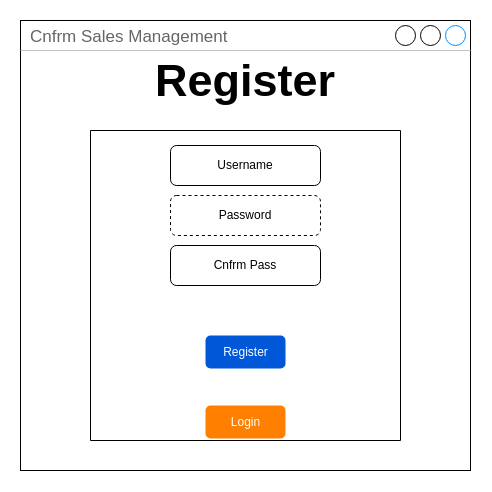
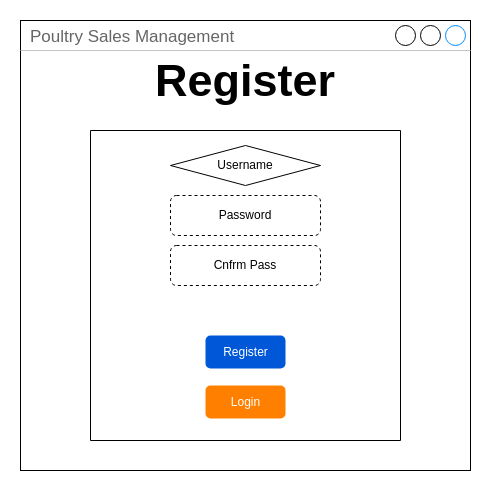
node "Cnfrm Sales Management": label "Cnfrm Sales Management" -> "Poultry Sales Management"
node "Username": shape rounded rectangle -> diamond
node "Cnfrm Pass": style solid -> dashed
node "Login": moved (246, 422) -> (246, 402)
